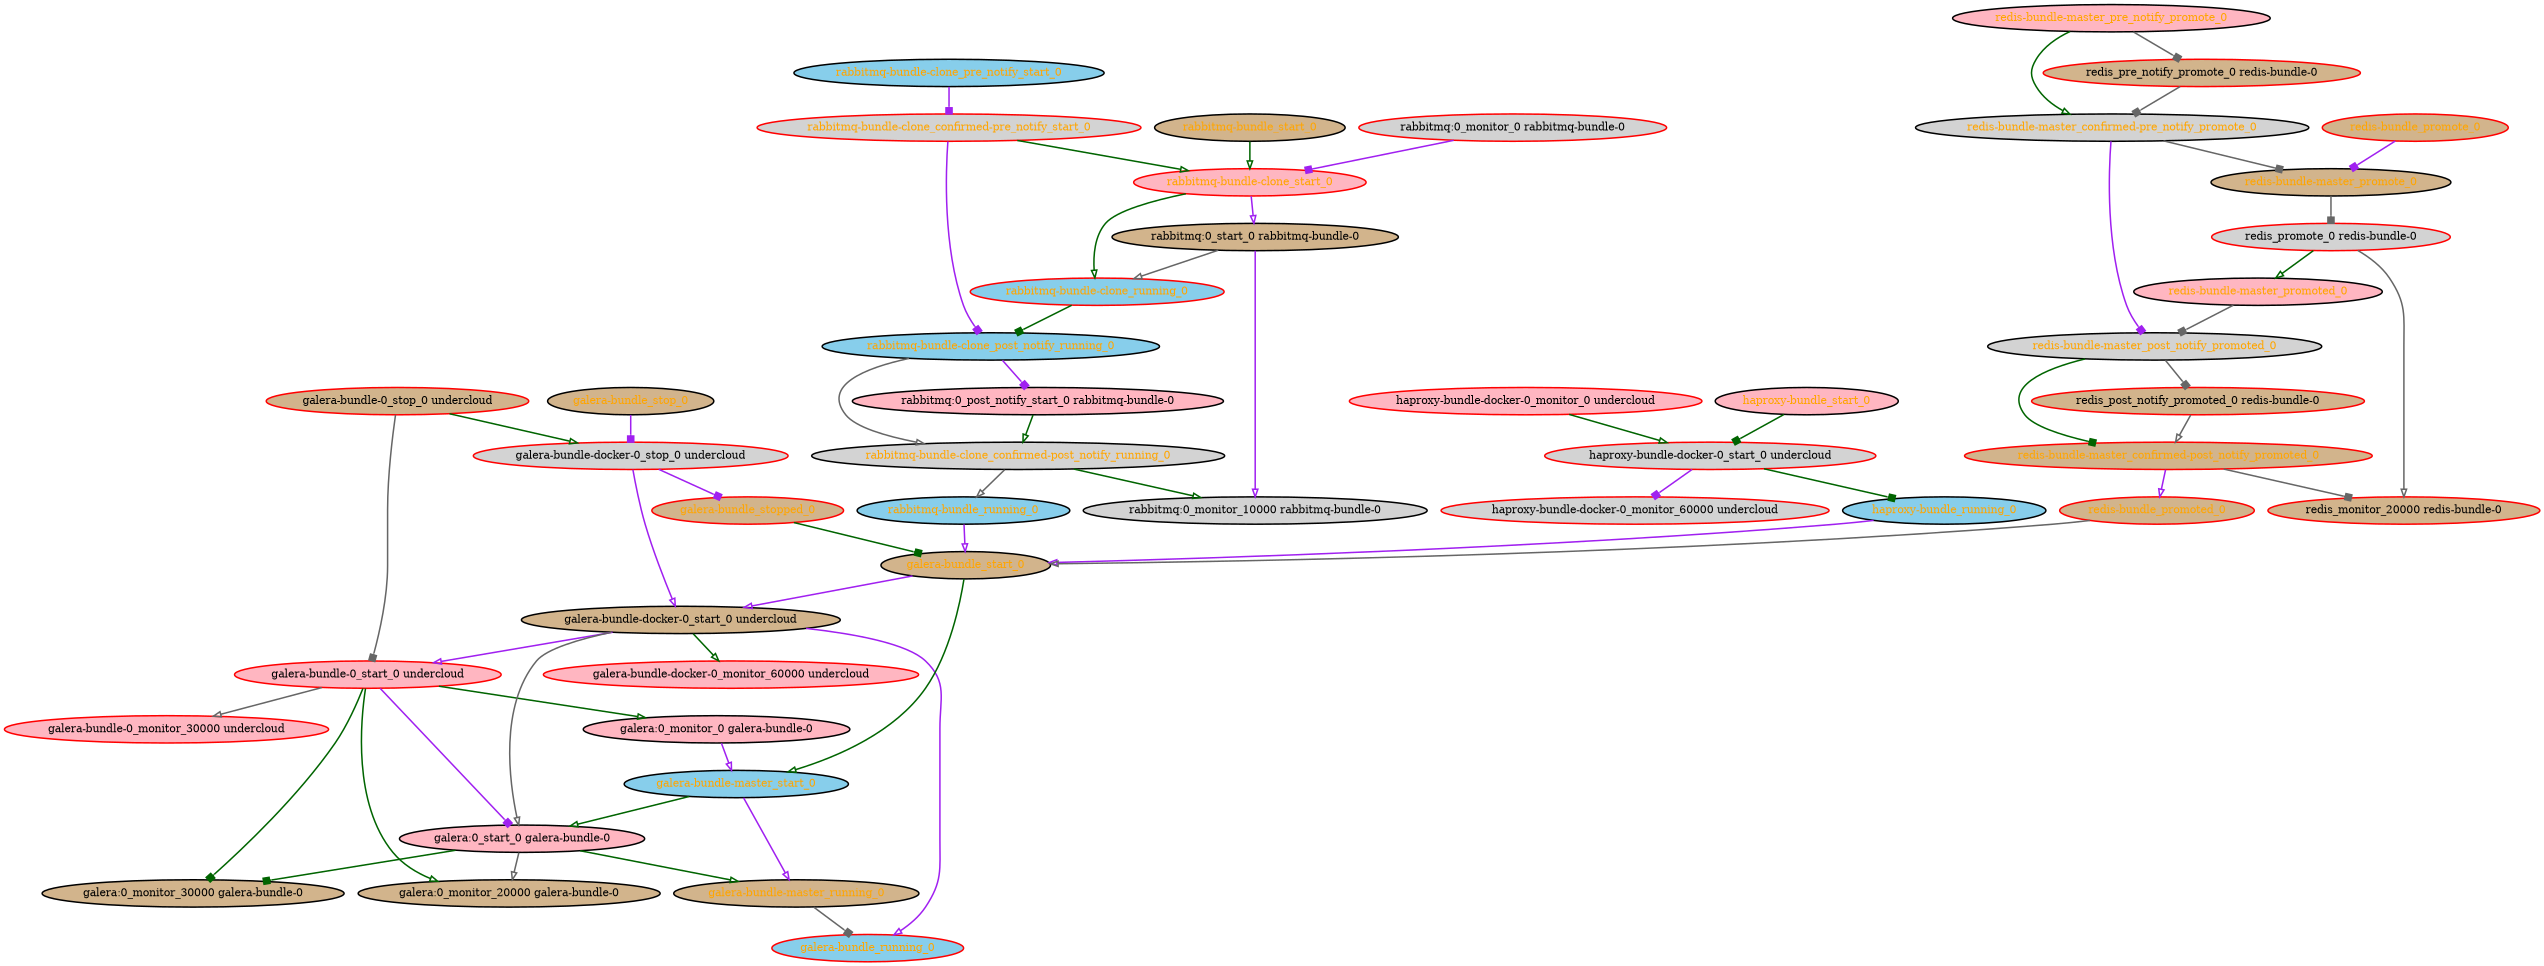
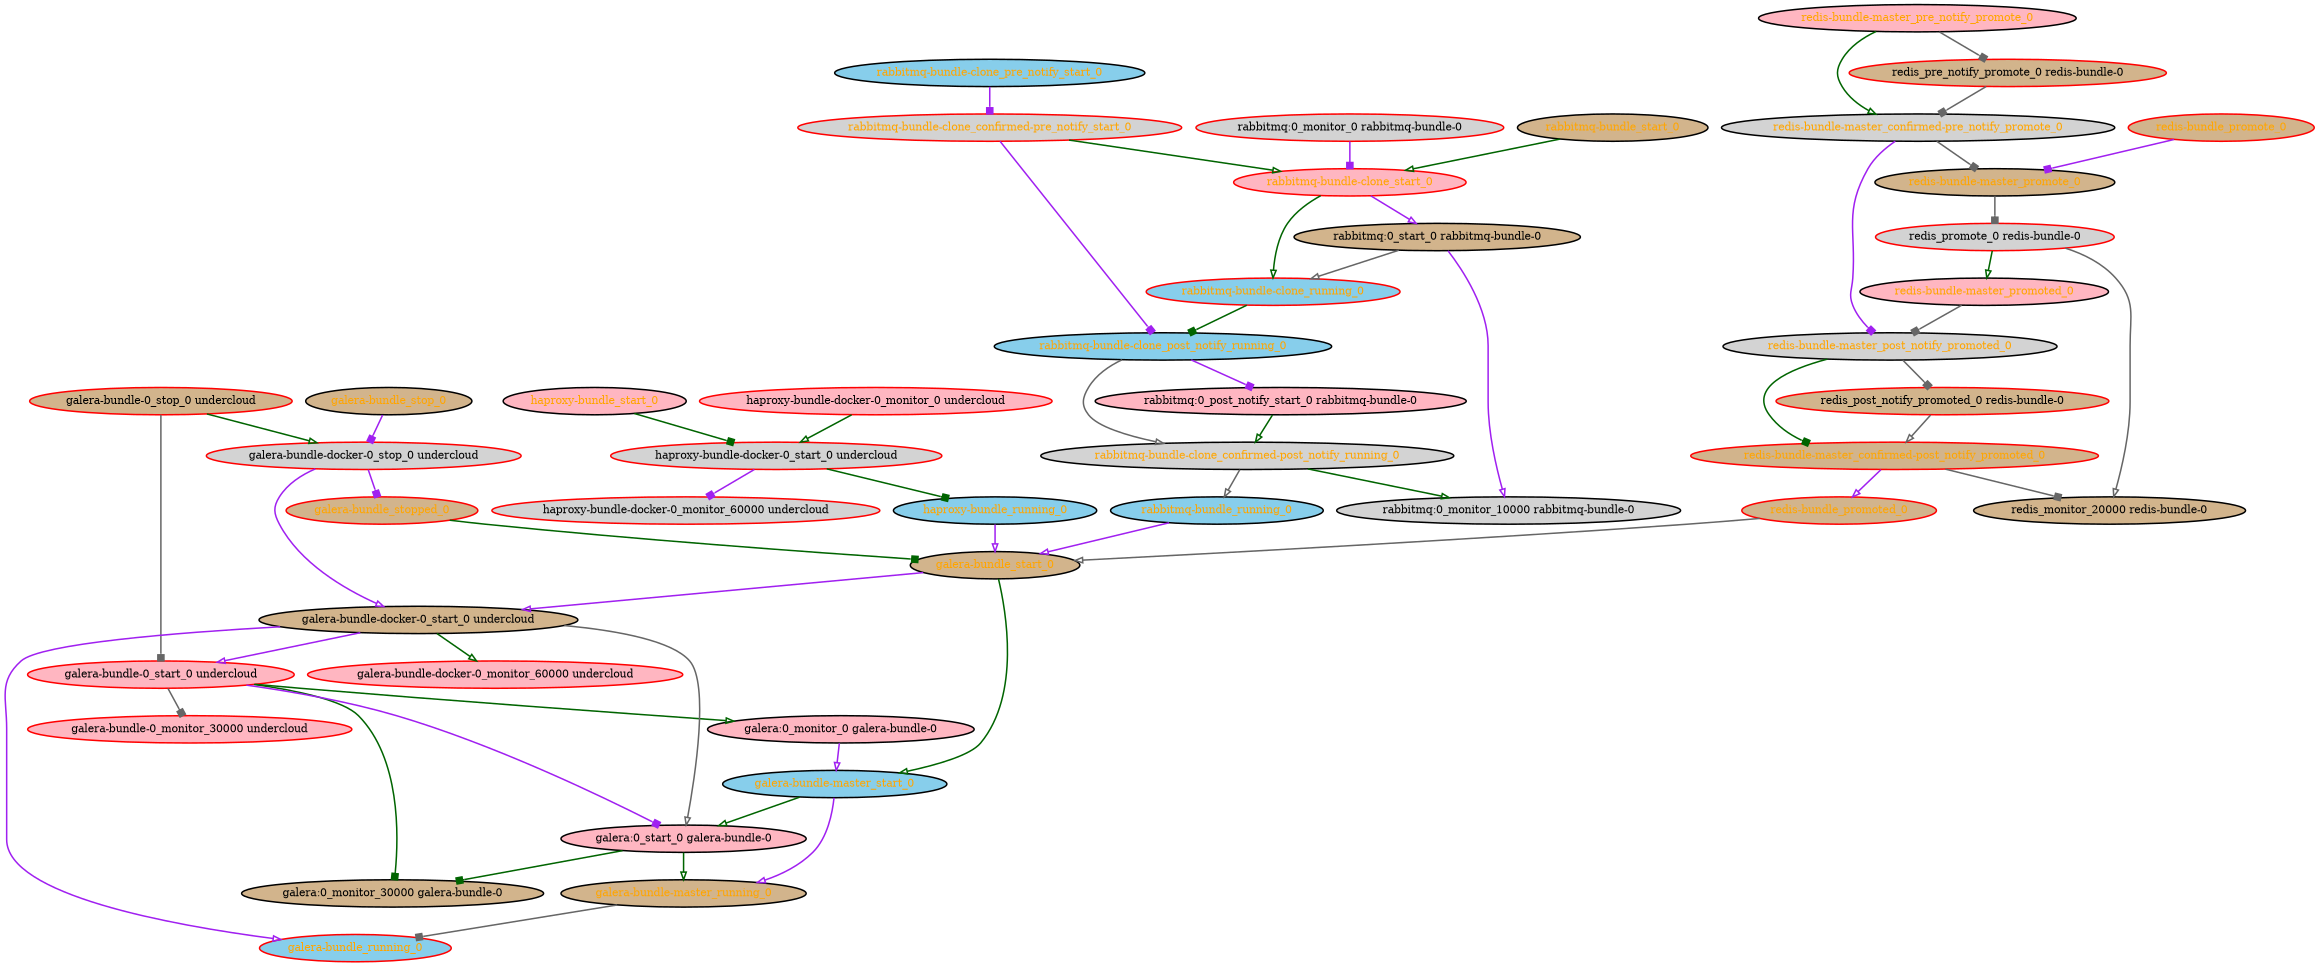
node "redis_monitor_20000 redis-bundle-0": color red -> black
edge "galera-bundle-0_start_0 undercloud" -> "galera-bundle-0_monitor_30000 undercloud": arrowhead onormal -> box
node "galera:0_monitor_20000 galera-bundle-0": removed
